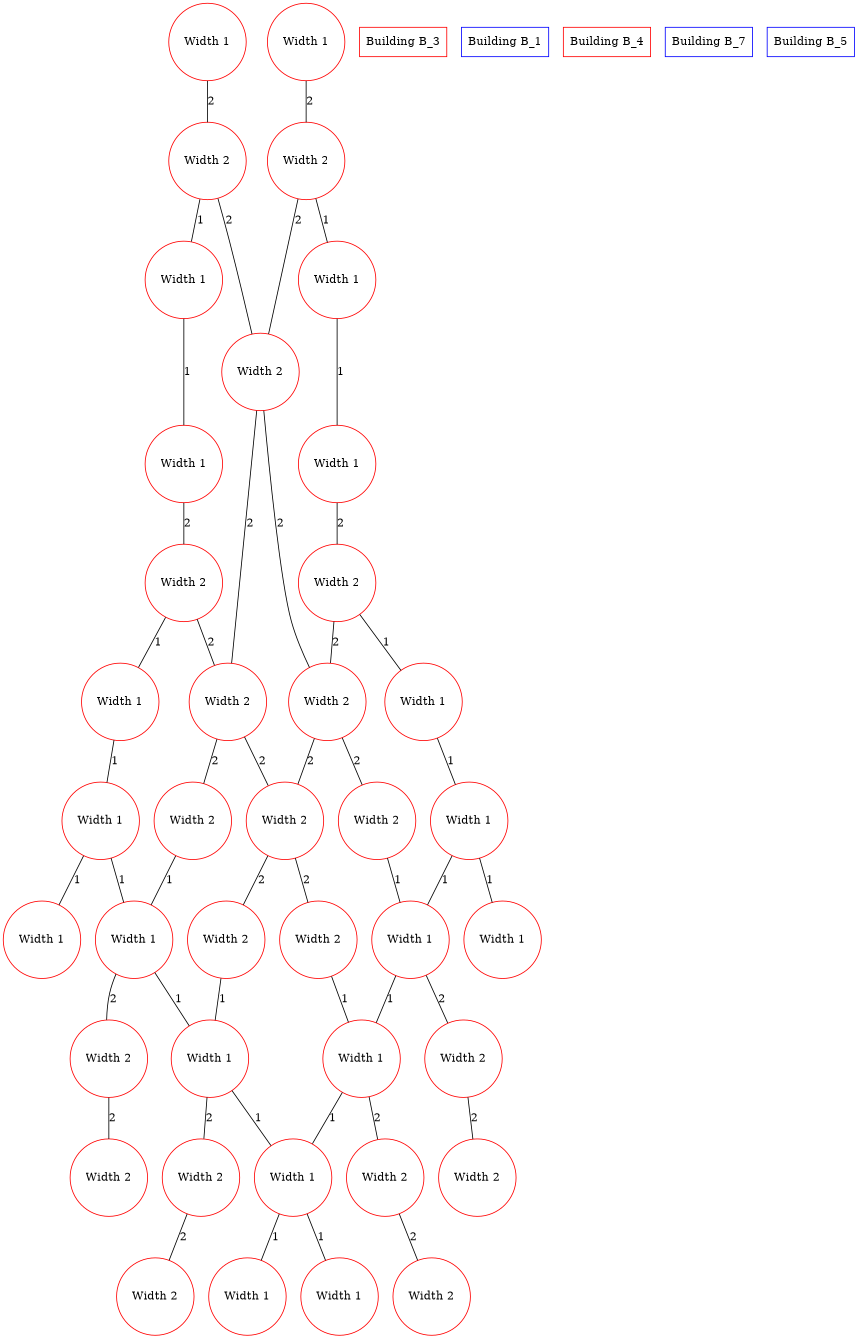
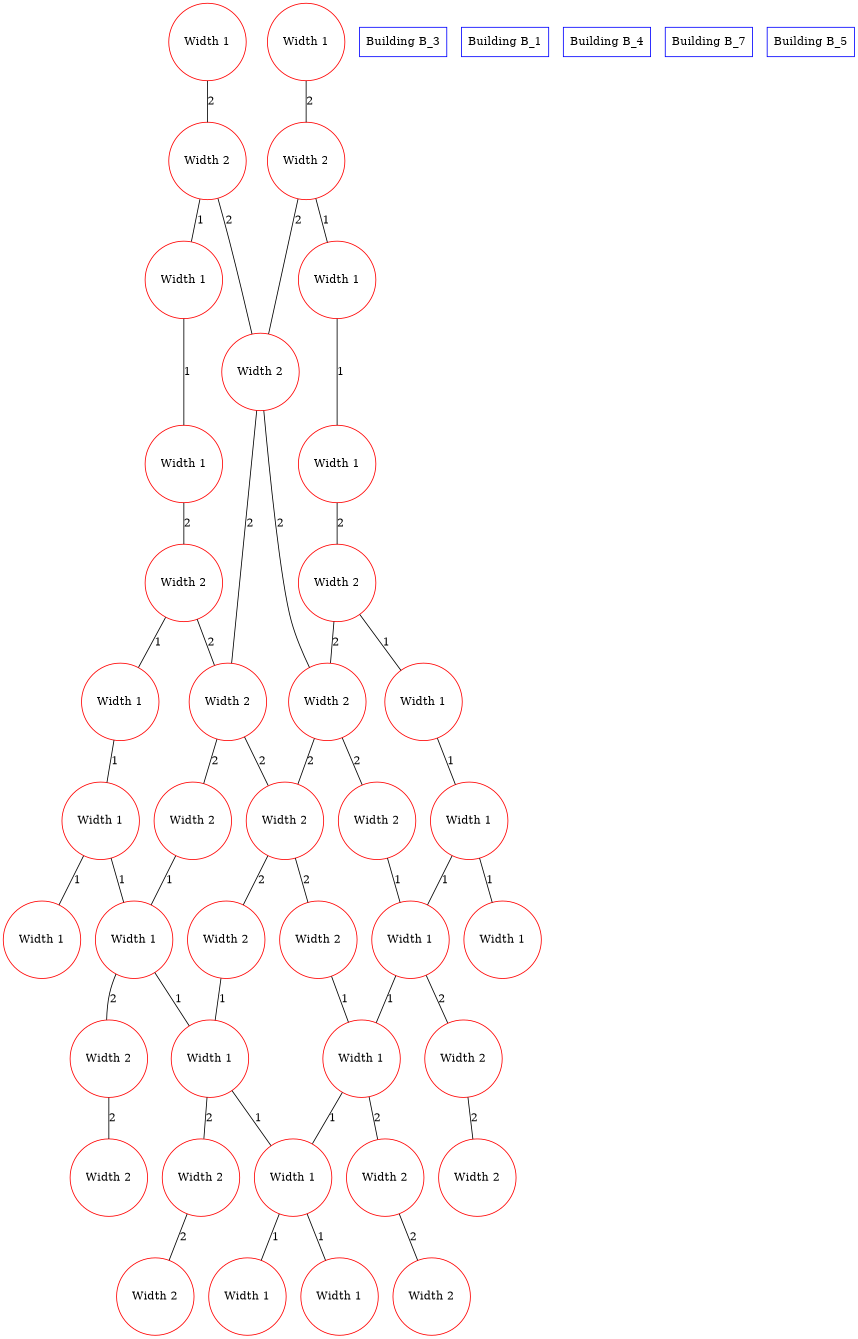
node "Building B_3": color red -> blue
node "Building B_4": color red -> blue
